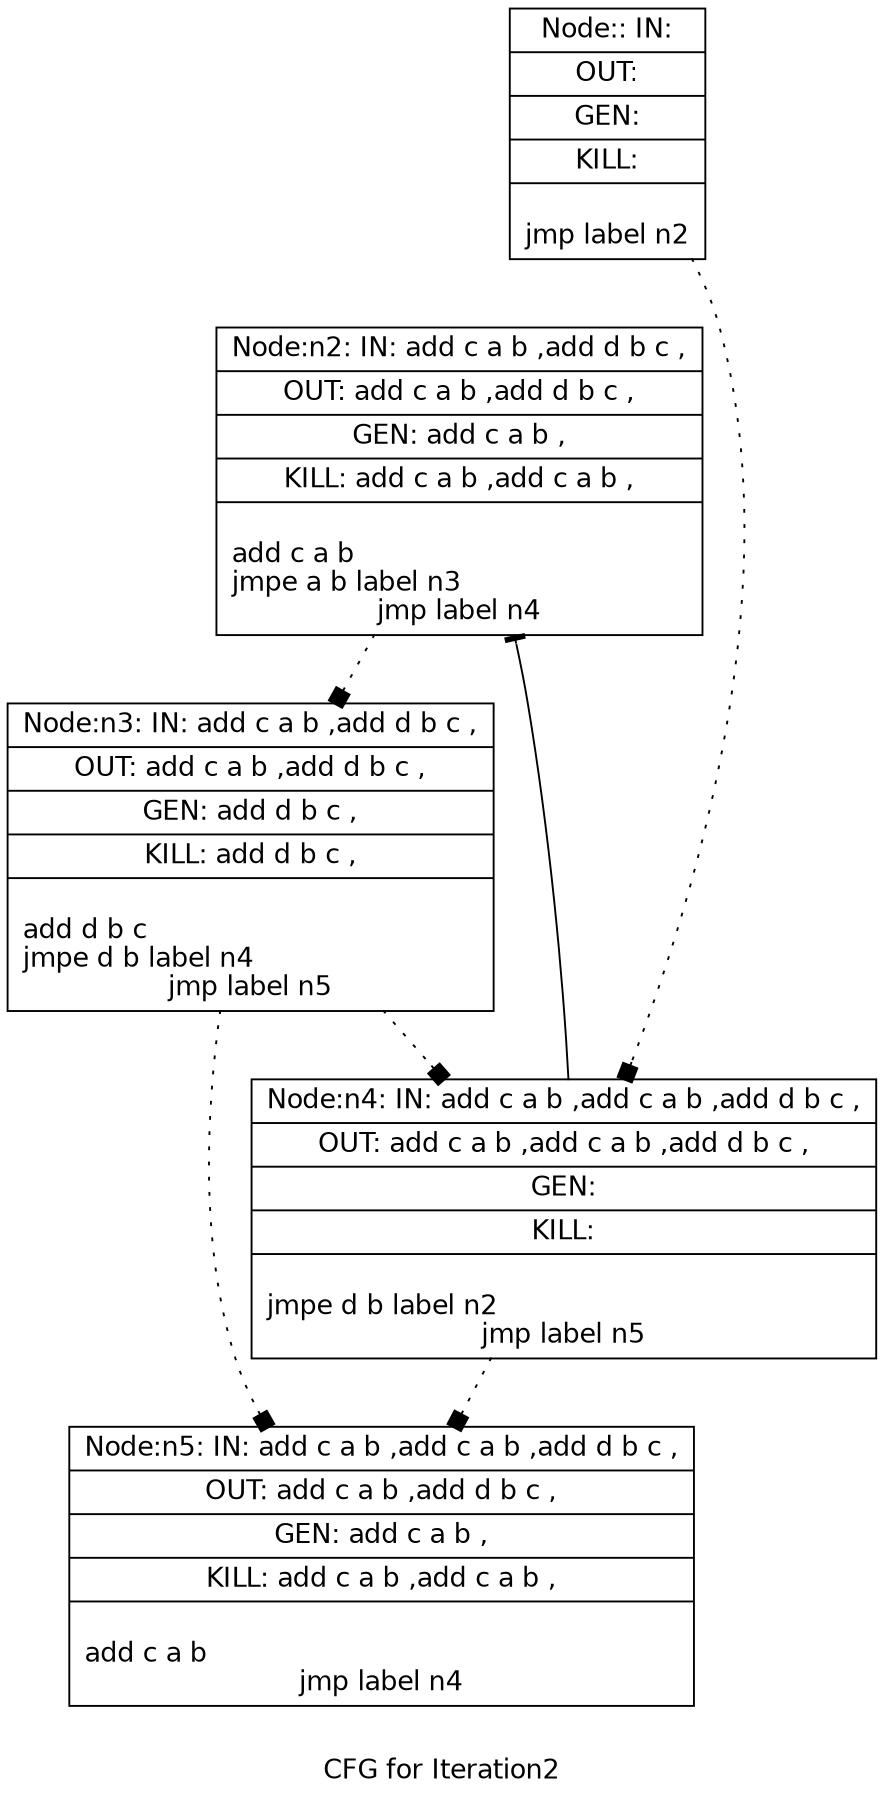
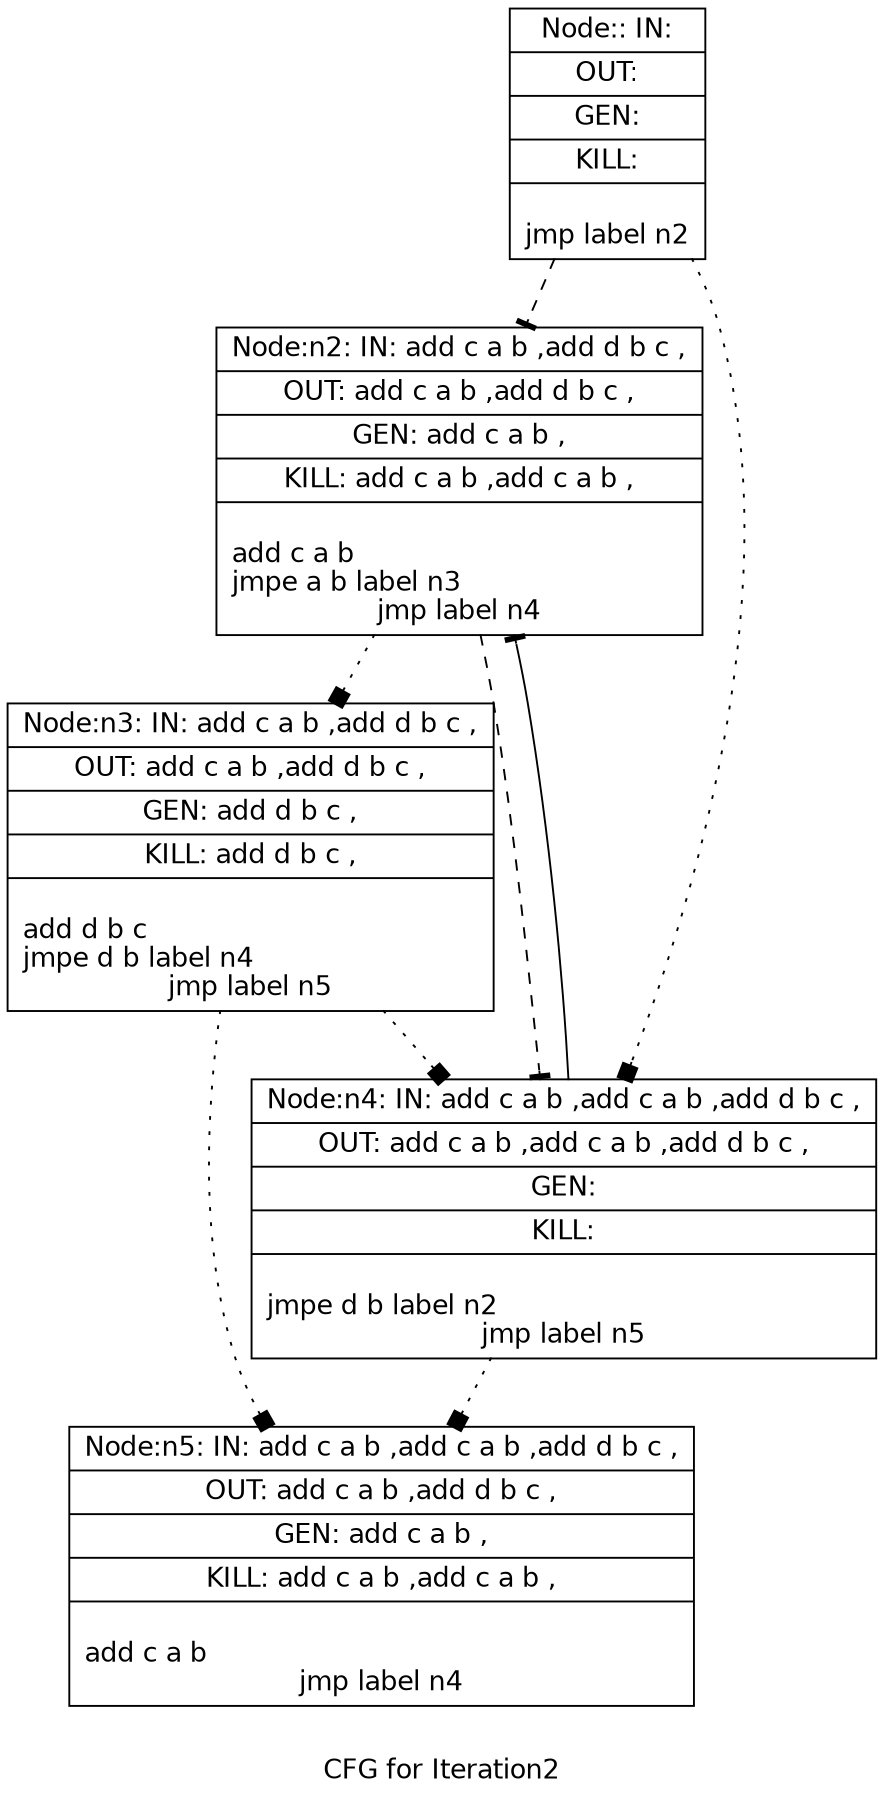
edge "Node:: IN:" -> "Node:n2: IN: add c a b ,add d b c ,": added
edge "Node:n2: IN: add c a b ,add d b c ," -> "Node:n4: IN: add c a b ,add c a b ,add d b c ,": added
